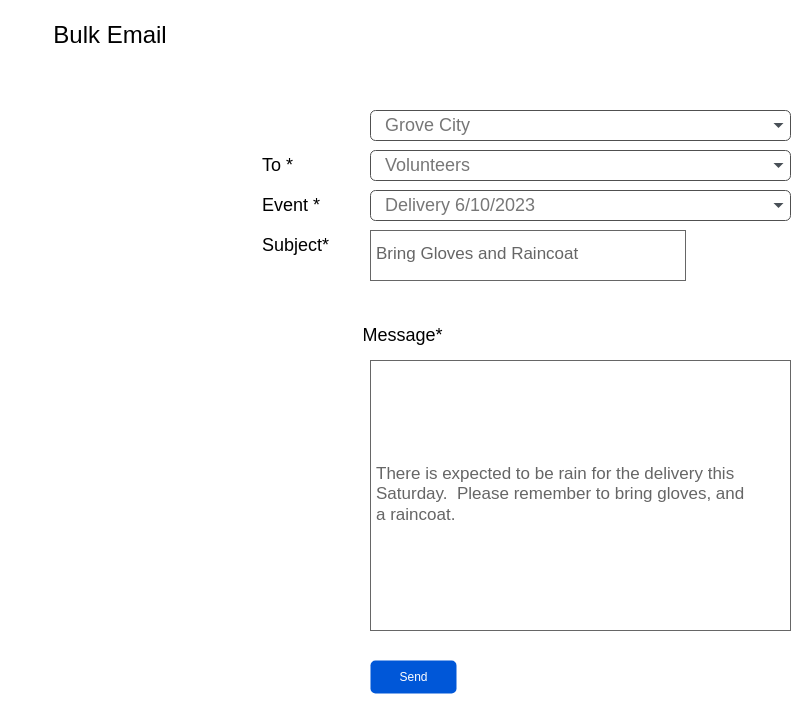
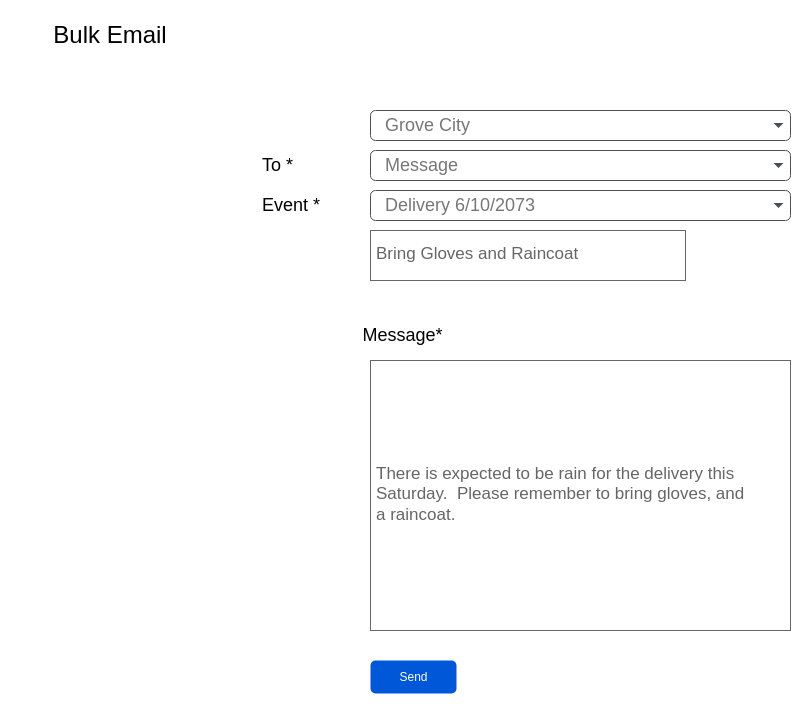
node "Volunteers": label "Volunteers" -> "Message"
node "Delivery 6/10/2023": label "Delivery 6/10/2023" -> "Delivery 6/10/2073"
node "Subject*": removed
